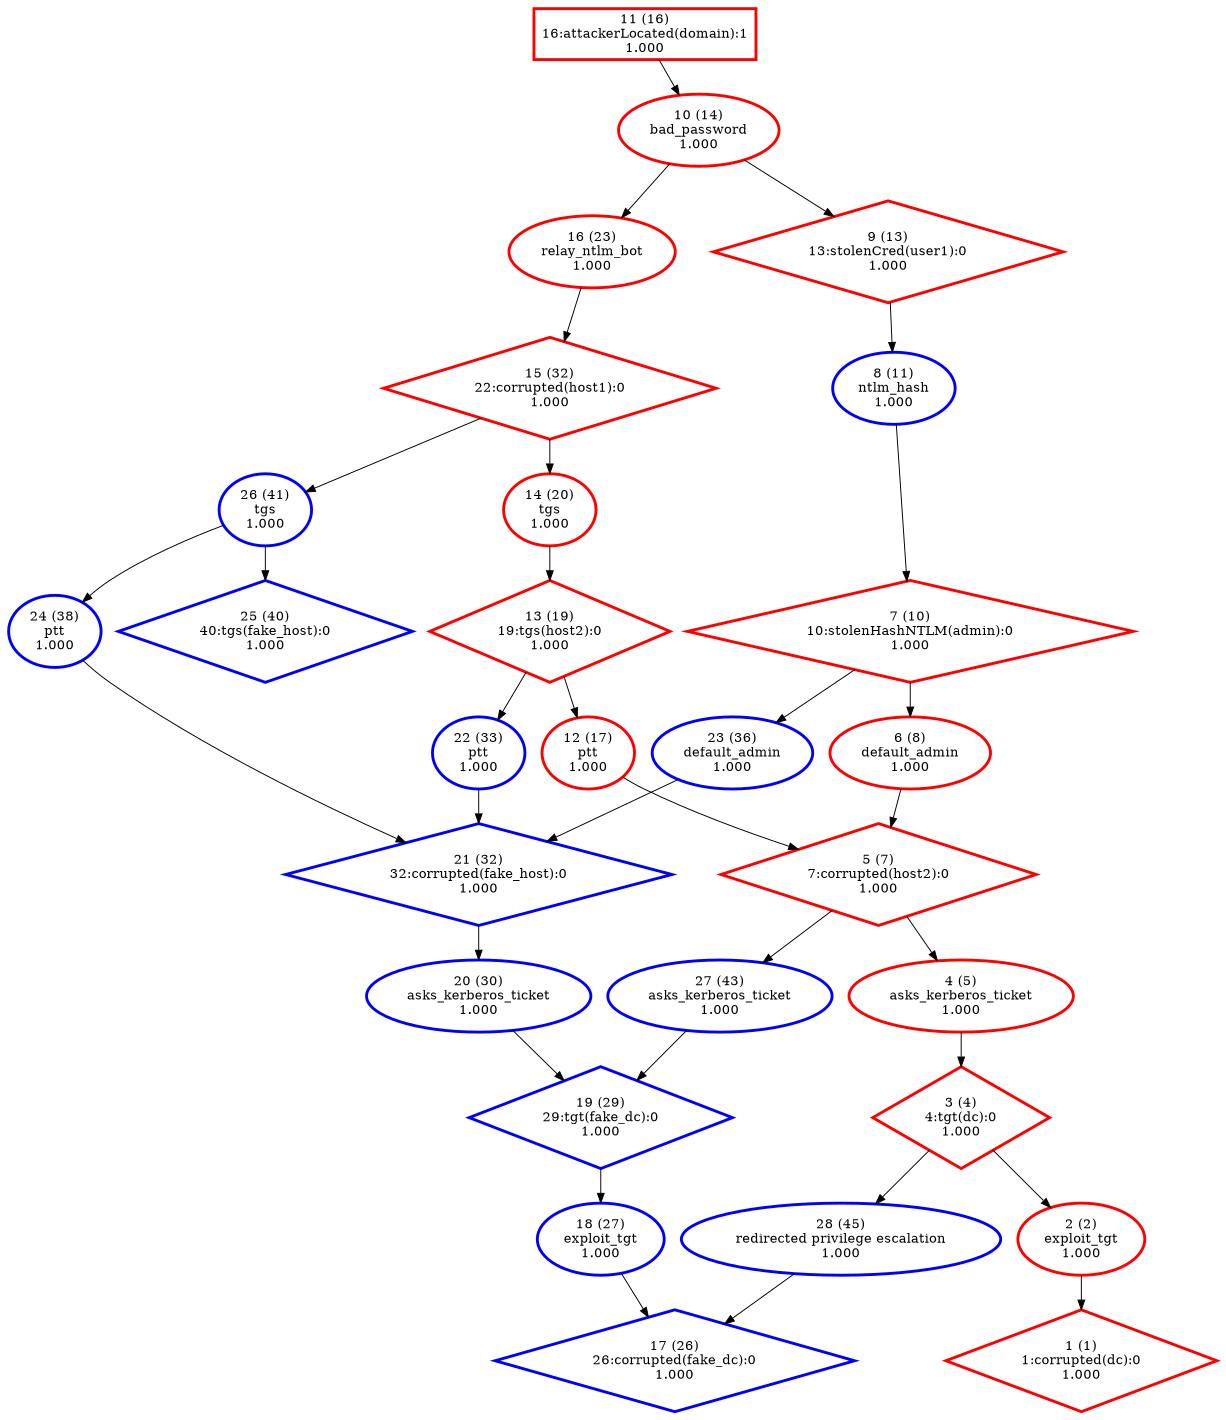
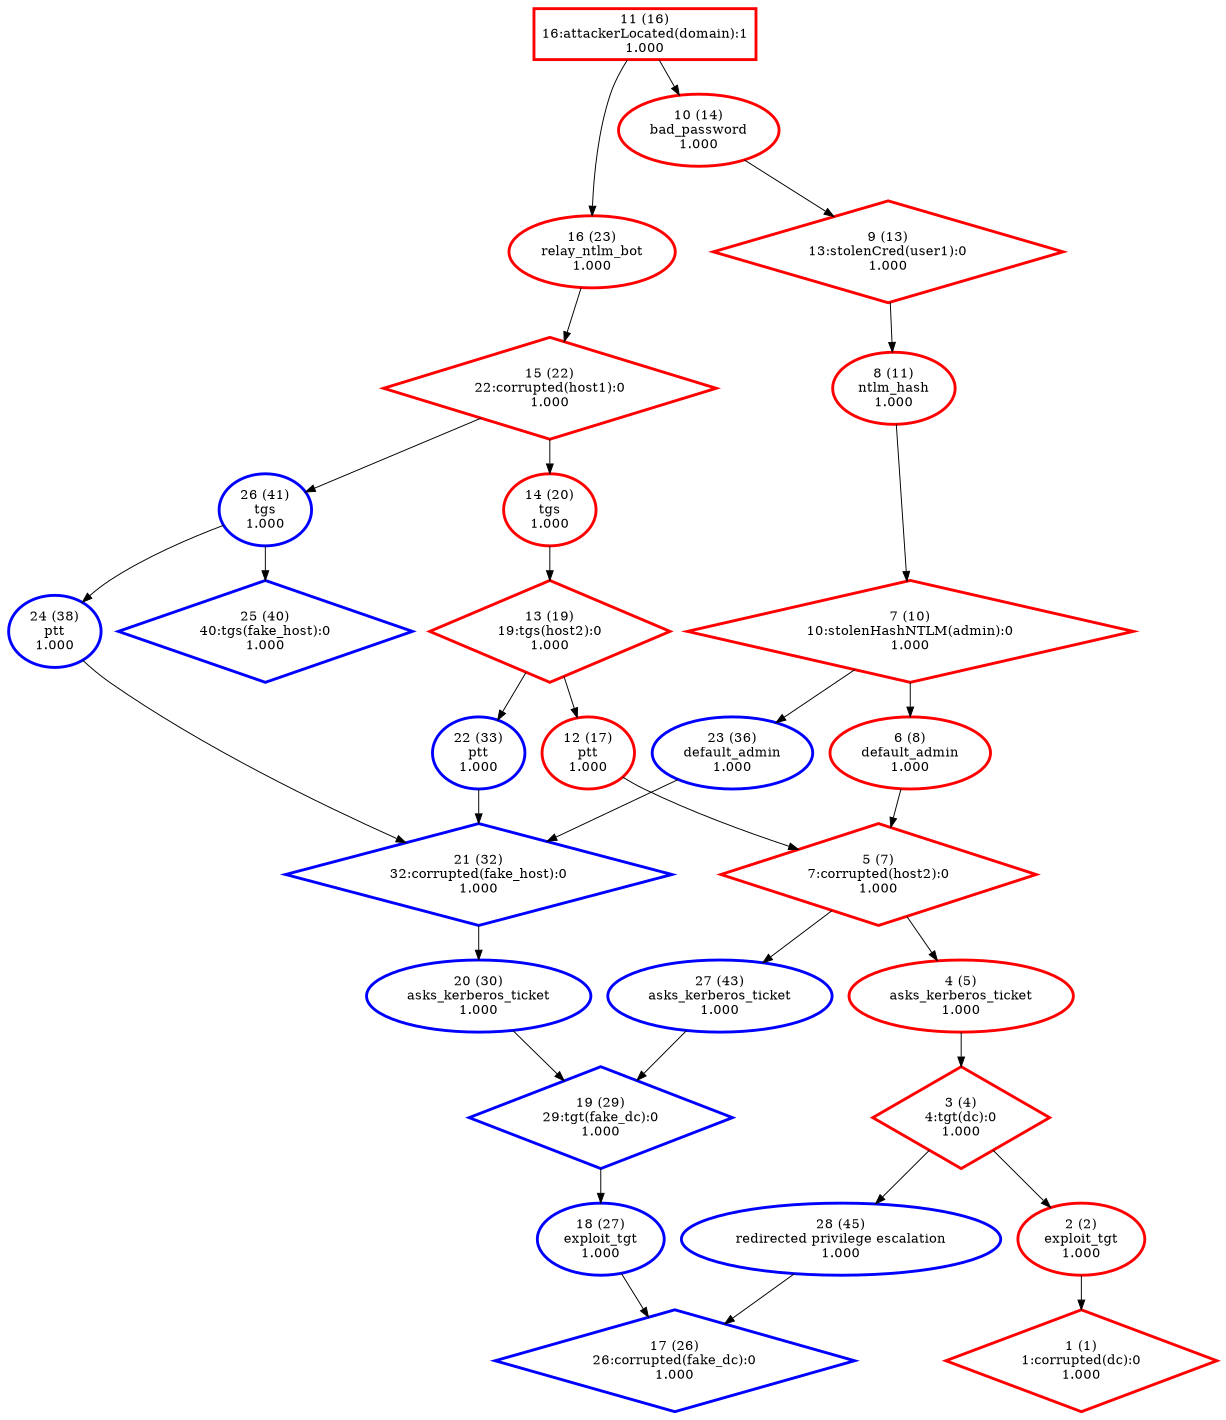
edge "10 (14) bad_password 1.000" -> "16 (23) relay_ntlm_bot 1.000": now "11 (16) 16:attackerLocated(domain):1 1.000" -> "16 (23) relay_ntlm_bot 1.000"
node "15 (32) 22:corrupted(host1):0 1.000": label "15 (32) 22:corrupted(host1):0 1.000" -> "15 (22) 22:corrupted(host1):0 1.000"
node "8 (11) ntlm_hash 1.000": color blue -> #ff0000
